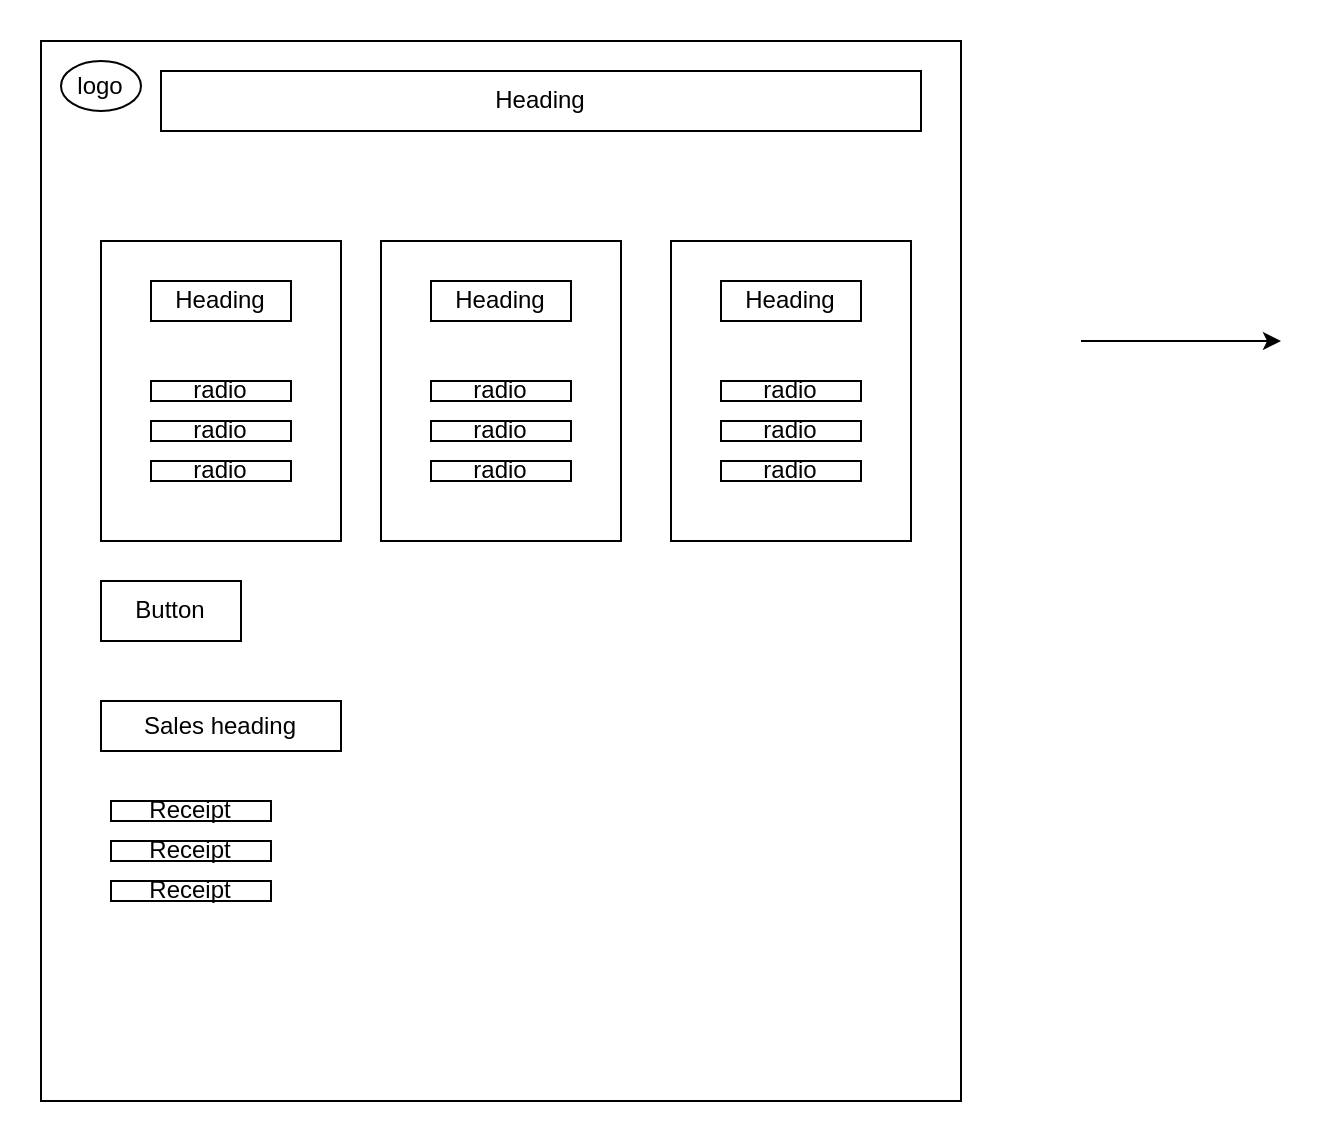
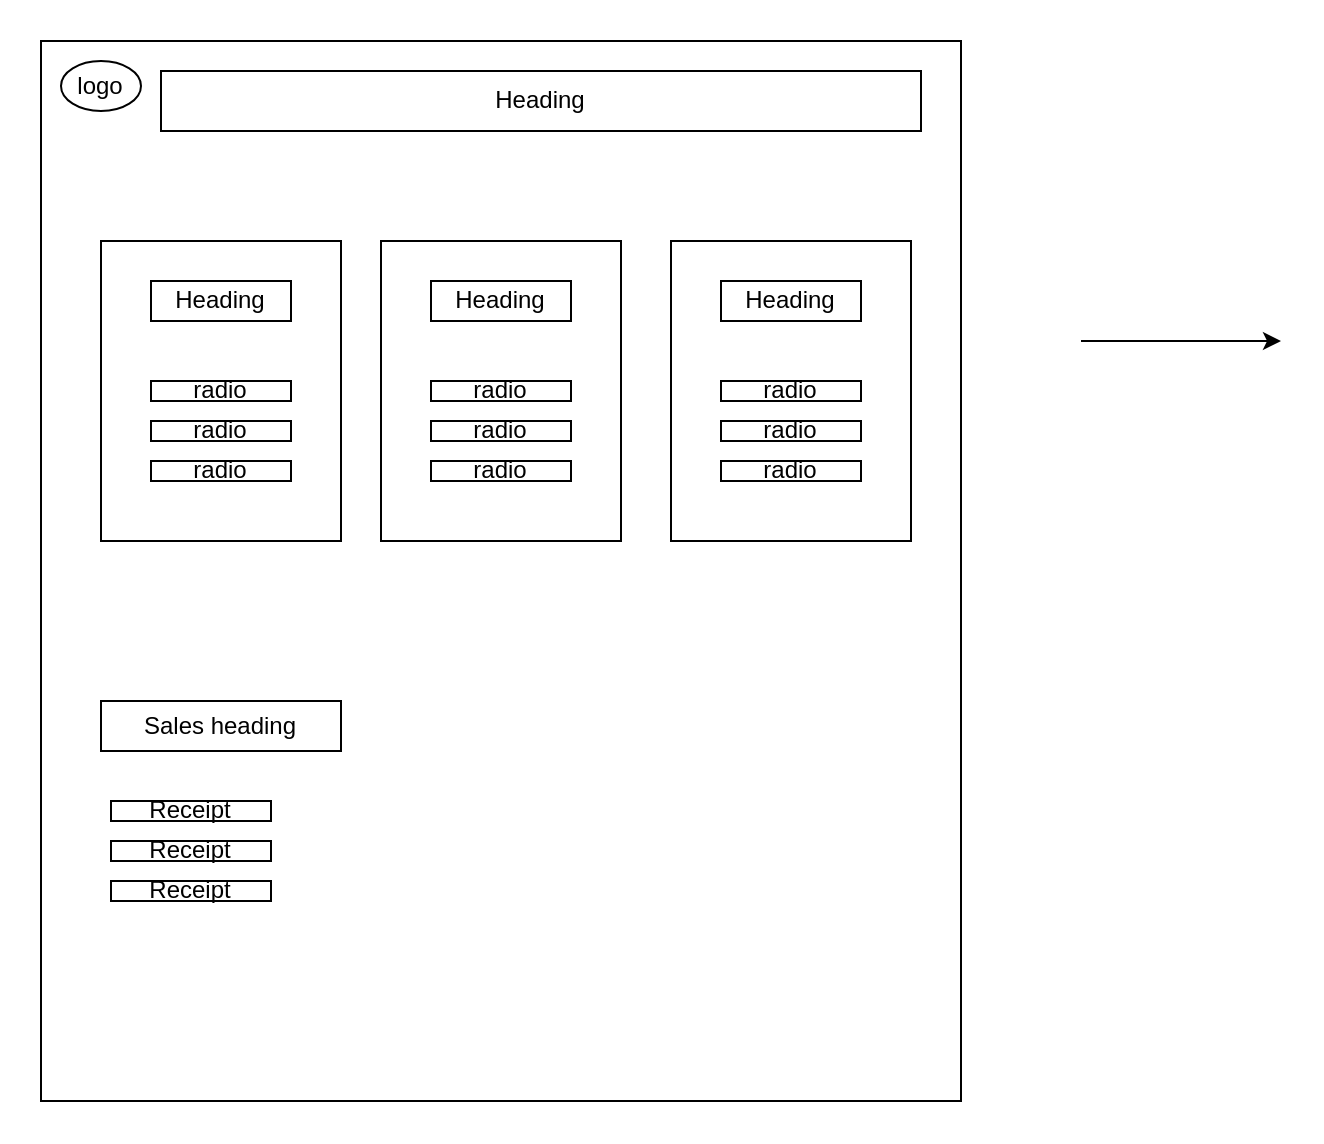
node "Button": removed
